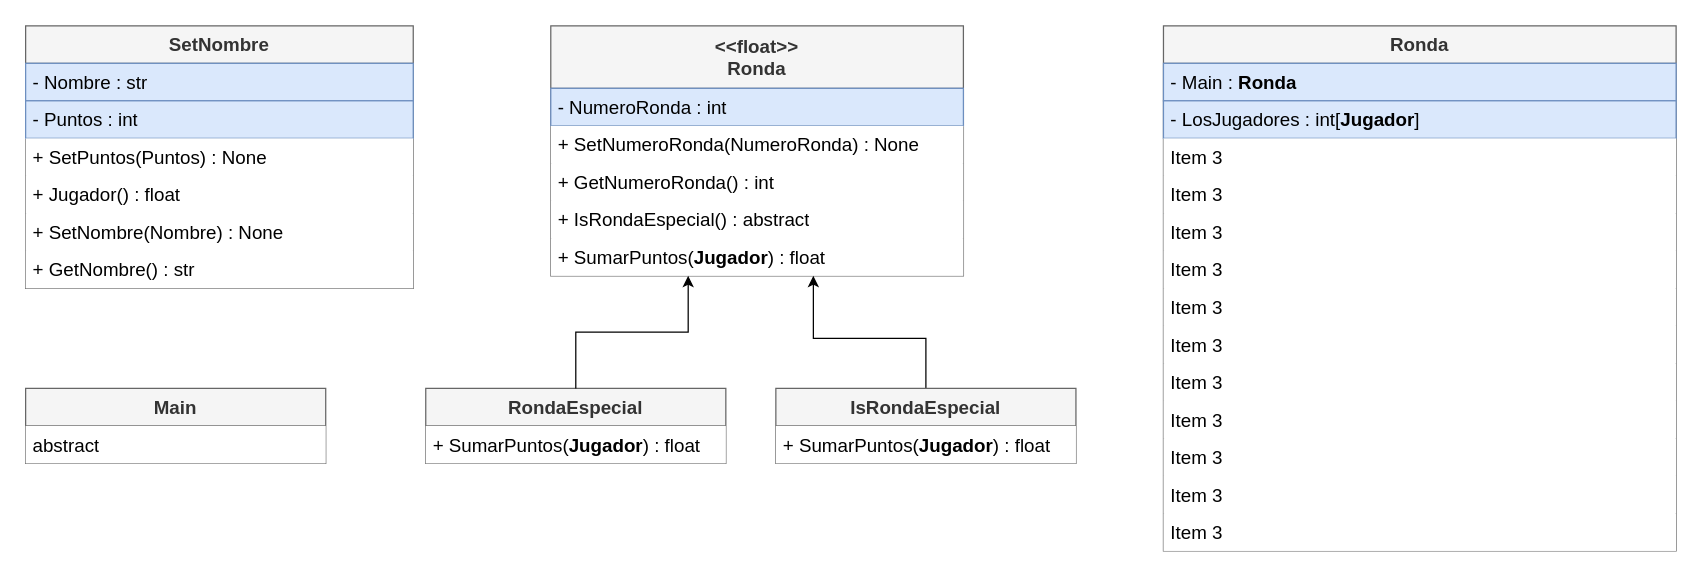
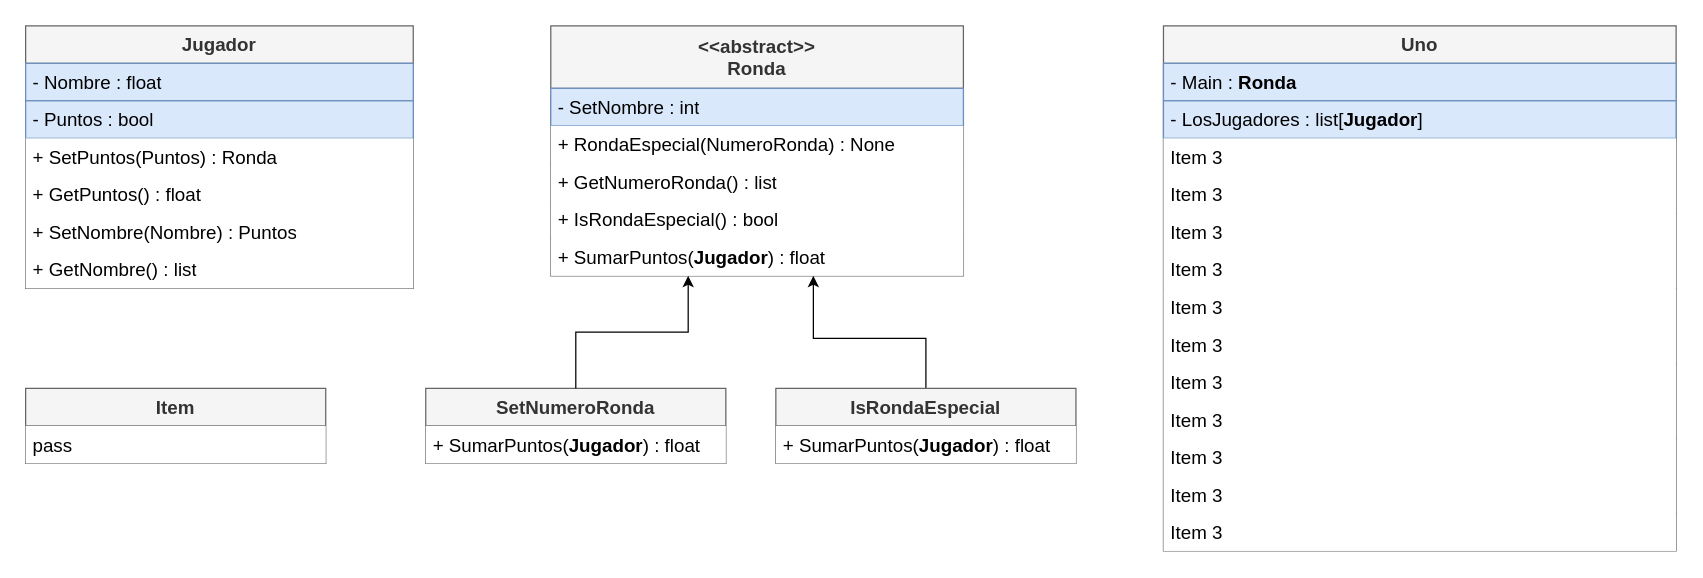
node "SetNombre": label "SetNombre" -> "Jugador"
node "Ronda": label "Ronda" -> "Uno"
node "<<float>>Ronda": label "<<float>>Ronda" -> "<<abstract>>Ronda"
node "- Nombre : str": label "- Nombre : str" -> "- Nombre : float"
node "- NumeroRonda : int": label "- NumeroRonda : int" -> "- SetNombre : int"
node "- Puntos : int": label "- Puntos : int" -> "- Puntos : bool"
node "- LosJugadores : int[Jugador]": label "- LosJugadores : int[Jugador]" -> "- LosJugadores : list[Jugador]"
node "+ SetNumeroRonda(NumeroRonda) : None": label "+ SetNumeroRonda(NumeroRonda) : None" -> "+ RondaEspecial(NumeroRonda) : None"
node "+ SetPuntos(Puntos) : None": label "+ SetPuntos(Puntos) : None" -> "+ SetPuntos(Puntos) : Ronda"
node "+ GetNumeroRonda() : int": label "+ GetNumeroRonda() : int" -> "+ GetNumeroRonda() : list"
node "+ Jugador() : float": label "+ Jugador() : float" -> "+ GetPuntos() : float"
node "+ IsRondaEspecial() : abstract": label "+ IsRondaEspecial() : abstract" -> "+ IsRondaEspecial() : bool"
node "+ SetNombre(Nombre) : None": label "+ SetNombre(Nombre) : None" -> "+ SetNombre(Nombre) : Puntos"
node "+ GetNombre() : str": label "+ GetNombre() : str" -> "+ GetNombre() : list"
node "Main": label "Main" -> "Item"
node "RondaEspecial": label "RondaEspecial" -> "SetNumeroRonda"
node "abstract": label "abstract" -> "pass"
